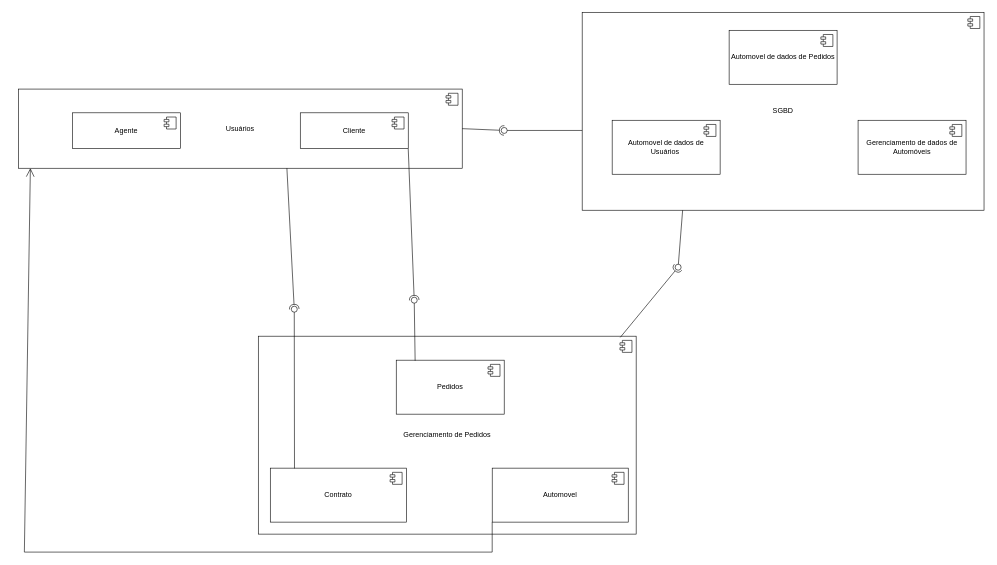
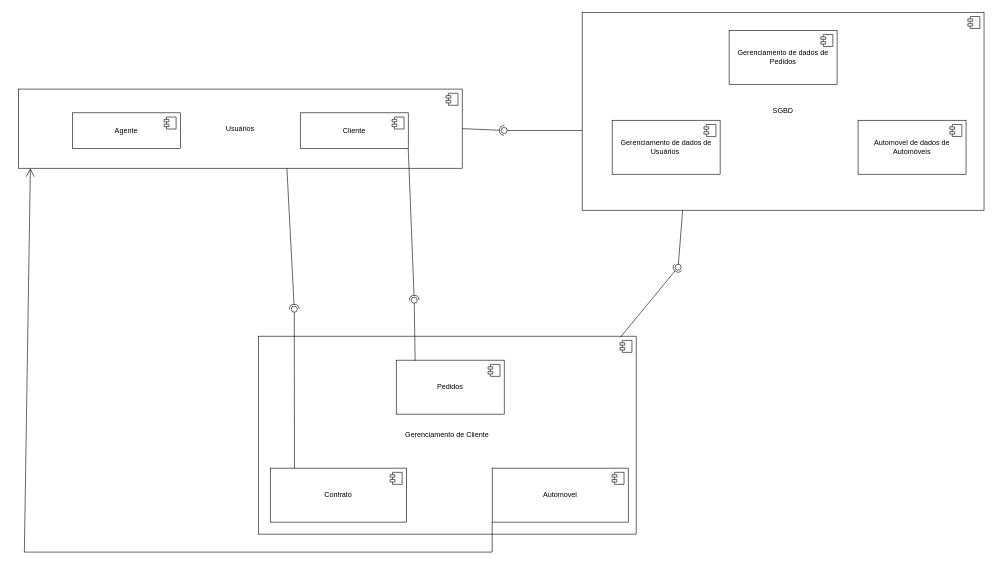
node "Automovel de dados de Pedidos": label "Automovel de dados de Pedidos" -> "Gerenciamento de dados de Pedidos"
node "Automovel de dados de Usuários": label "Automovel de dados de Usuários" -> "Gerenciamento de dados de Usuários"
node "Gerenciamento de dados de Automóveis": label "Gerenciamento de dados de Automóveis" -> "Automovel de dados de Automóveis"
node "Gerenciamento de Pedidos": label "Gerenciamento de Pedidos" -> "Gerenciamento de Cliente"
